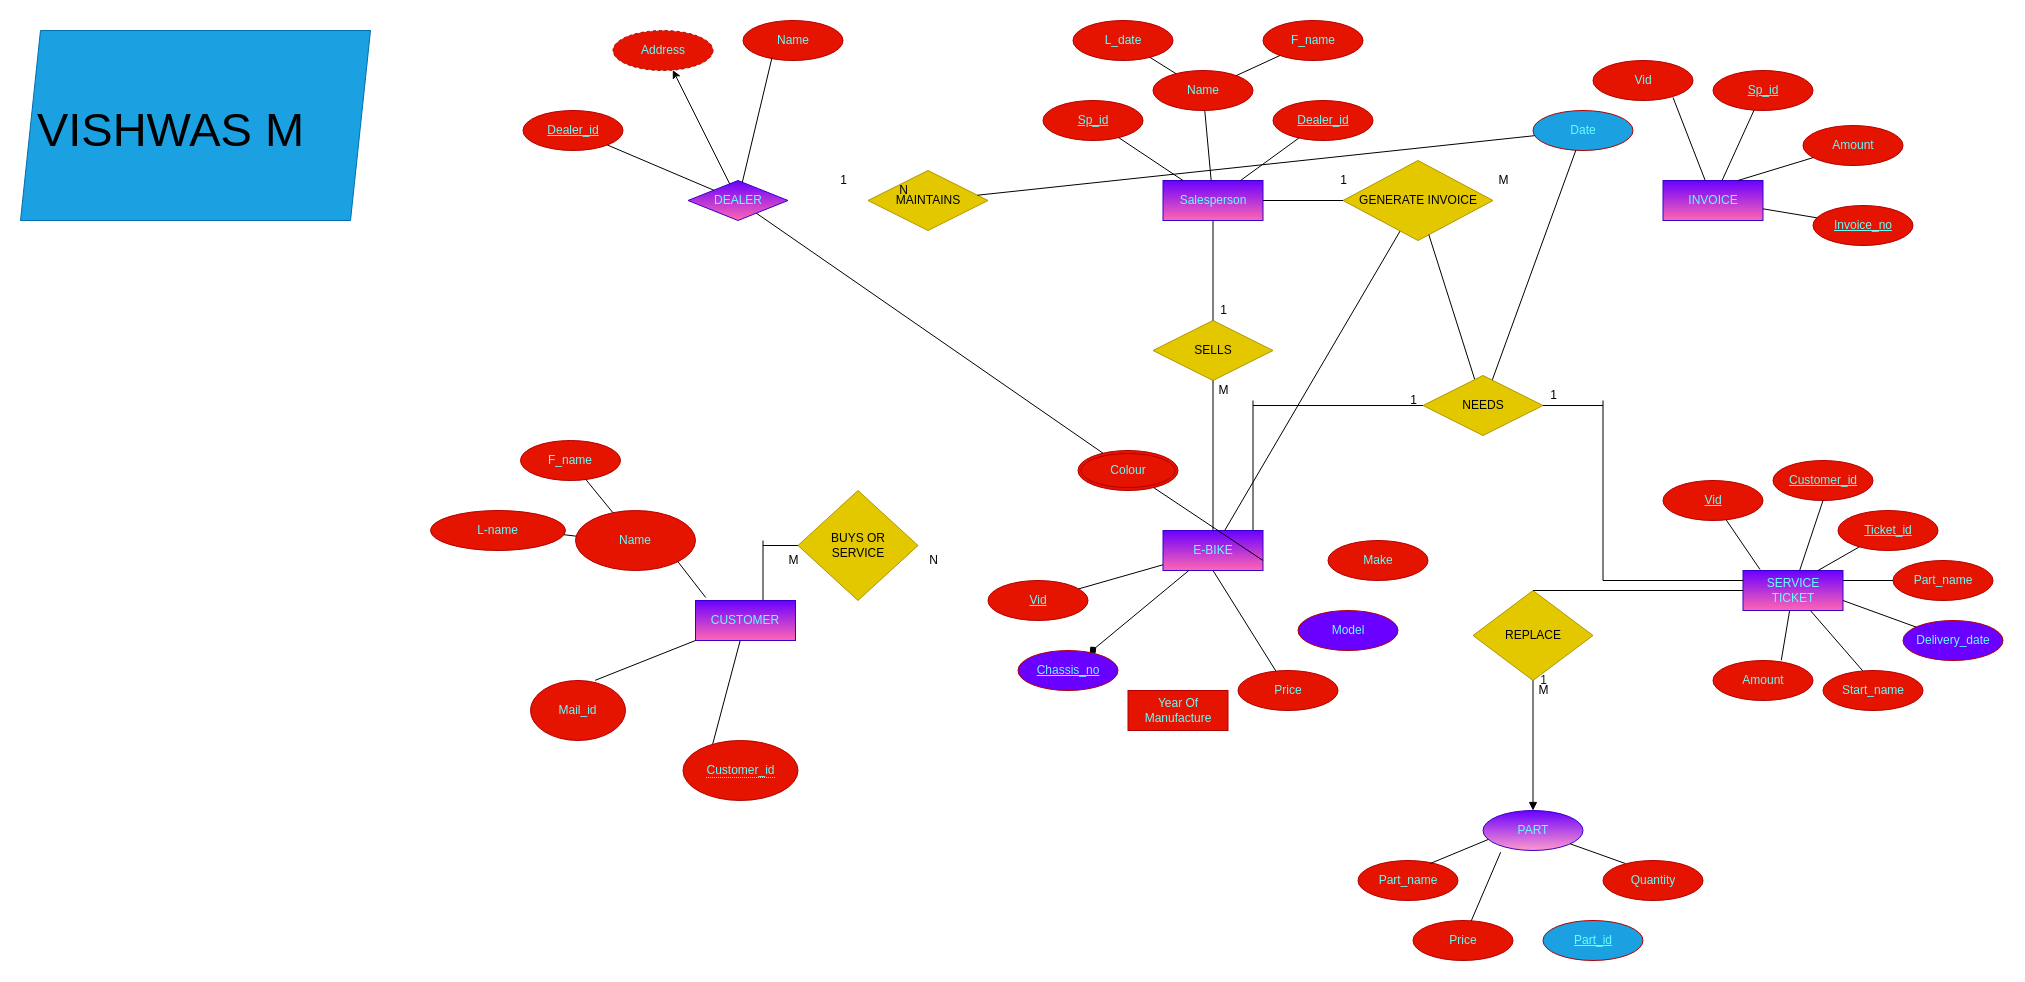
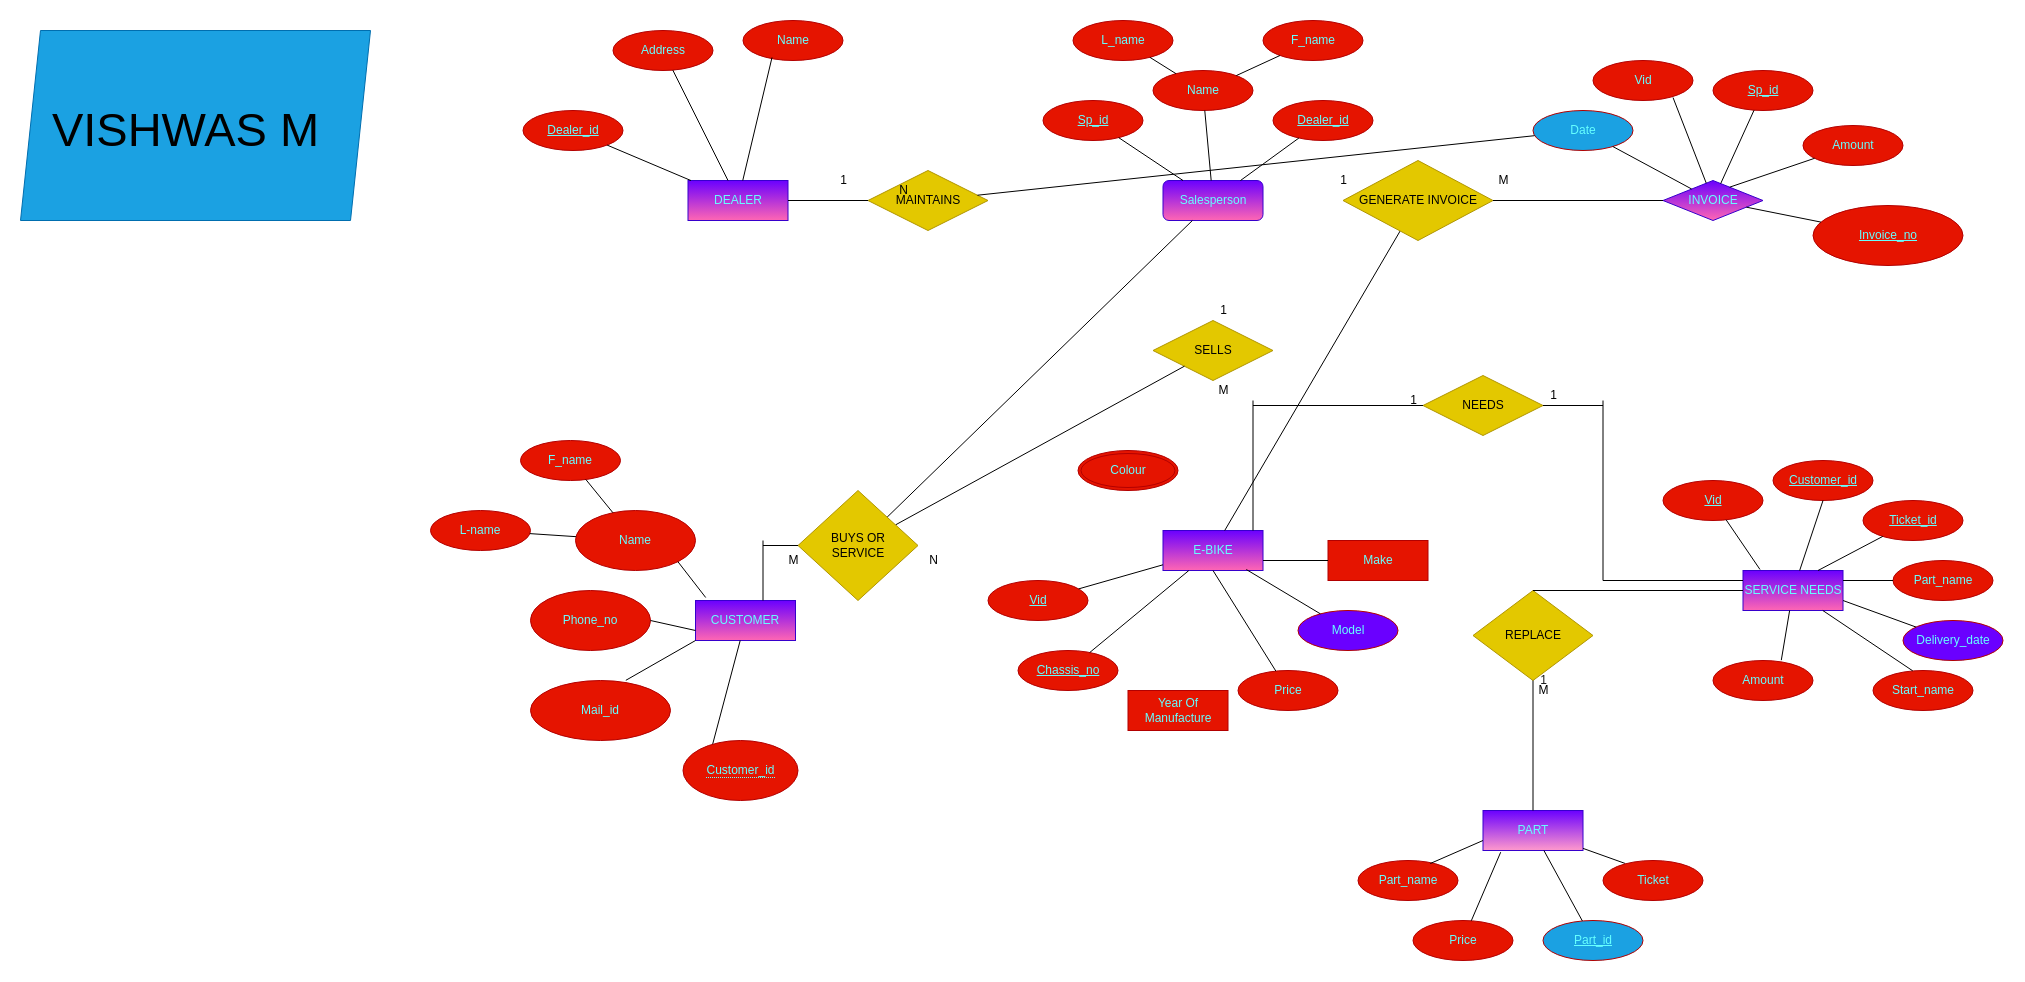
node "L_date": label "L_date" -> "L_name"
node "Address": style dashed -> solid
edge "DEALER" -> "Address": arrowhead classic -> none
node "VISHWAS M": moved (171, 131) -> (186, 131)
node "DEALER": shape diamond -> rectangle
node "Salesperson": shape rectangle -> rounded rectangle
edge "Salesperson" -- "GENERATE INVOICE": now "Salesperson" -- "BUYS OR SERVICE"
node "INVOICE": shape rectangle -> diamond
node "Invoice_no": size 100x40 -> 150x60
edge "Date" -- "NEEDS": now "Date" -- "INVOICE"
edge "Salesperson" -- "SELLS": removed
edge "GENERATE INVOICE" -- "NEEDS": now "GENERATE INVOICE" -- "INVOICE"
edge "DEALER" -- "Colour": now "DEALER" -- "MAINTAINS"
edge "SELLS" -- "E-BIKE": now "SELLS" -- "BUYS OR SERVICE"
edge "Colour" -- "E-BIKE": now "Make" -- "E-BIKE"
node "L-name": size 135x40 -> 100x40
node "Ticket_id": moved (1888, 531) -> (1913, 521)
node "Make": shape ellipse -> rectangle
node "SERVICE TICKET": label "SERVICE TICKET" -> "SERVICE NEEDS"
edge "E-BIKE" -- "Model": added
node "Phone_no": added
edge "Phone_no" -- "CUSTOMER": added
edge "E-BIKE" -> "Chassis_no": arrowhead diamond -> none
node "Chassis_no": fillcolor #6a00ff -> #e51400
node "Start_name": moved (1873, 691) -> (1923, 691)
node "Mail_id": size 95x60 -> 140x60
edge "REPLACE" -> "PART": arrowhead block -> none
node "PART": shape ellipse -> rectangle
node "Quantity": label "Quantity" -> "Ticket"
edge "PART" -- "Part_id": added
